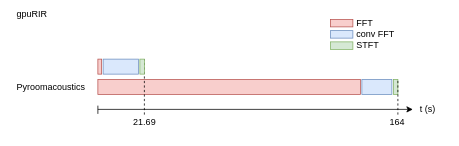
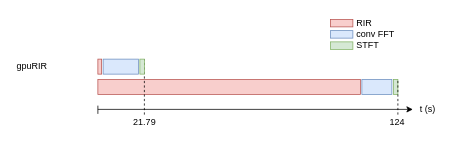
node "gpuRIR": moved (53, 14) -> (53, 66)
node "FFT": label "FFT" -> "RIR"
node "Pyroomacoustics": removed
node "21.69": label "21.69" -> "21.79"
node "164": label "164" -> "124"
